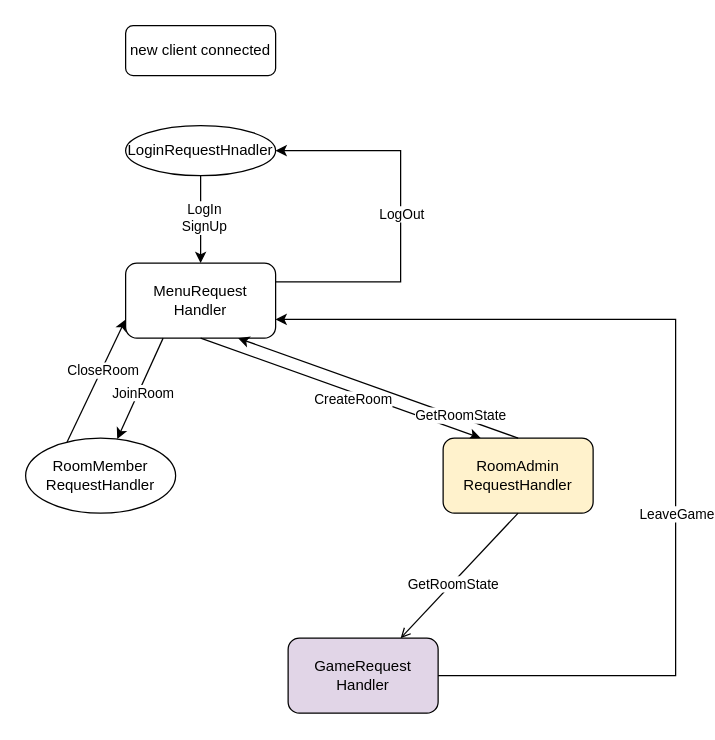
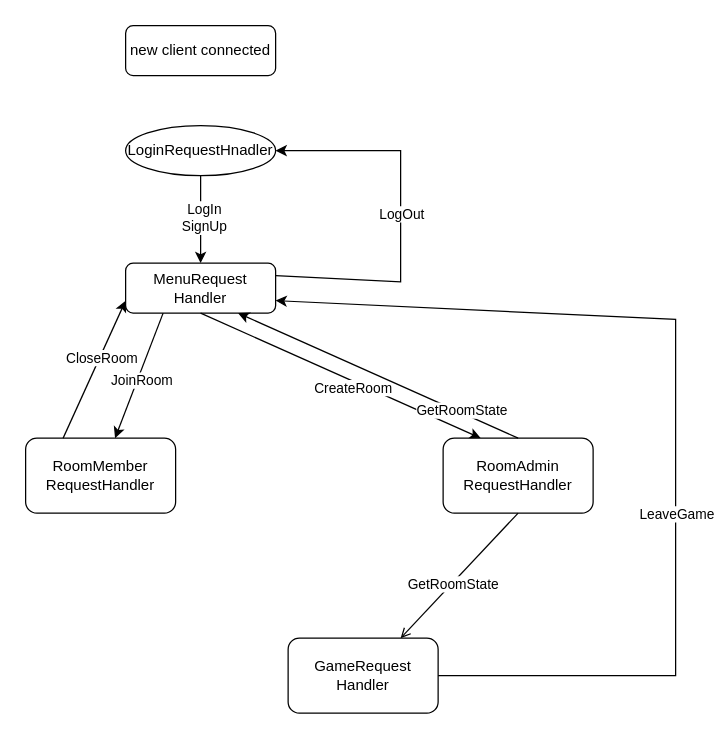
node "MenuRequest Handler": size 150x75 -> 150x50
node "RoomMember RequestHandler": shape ellipse -> rounded rectangle
node "RoomAdmin RequestHandler": fillcolor #fff2cc -> #ffffff
node "GameRequest Handler": fillcolor #e1d5e7 -> #ffffff
